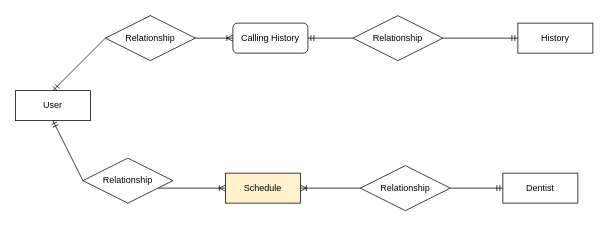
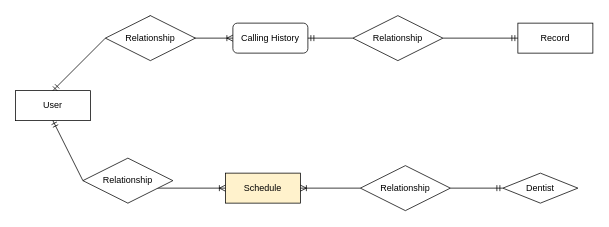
node "History": label "History" -> "Record"
node "Dentist": shape rectangle -> diamond
